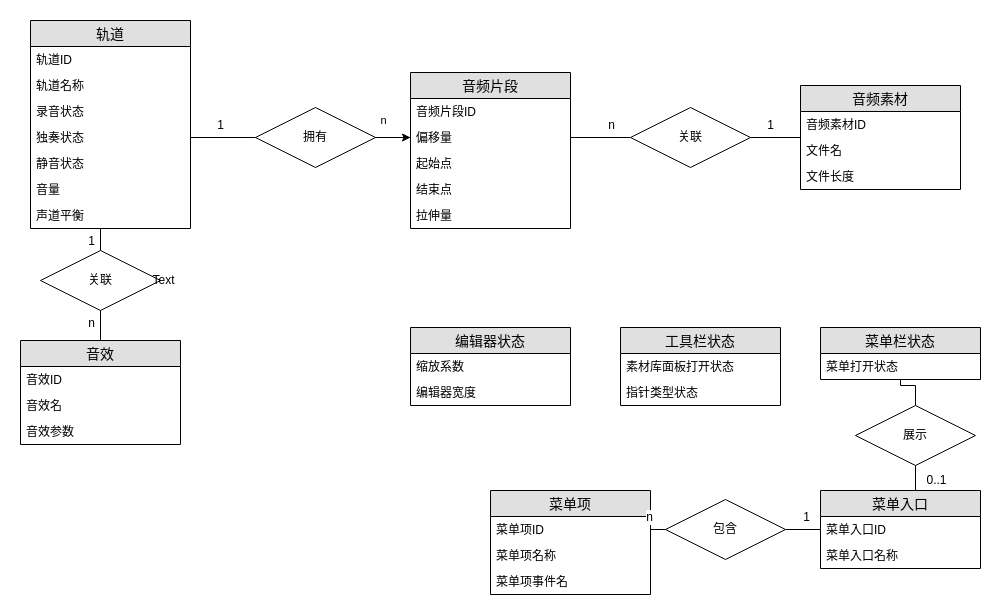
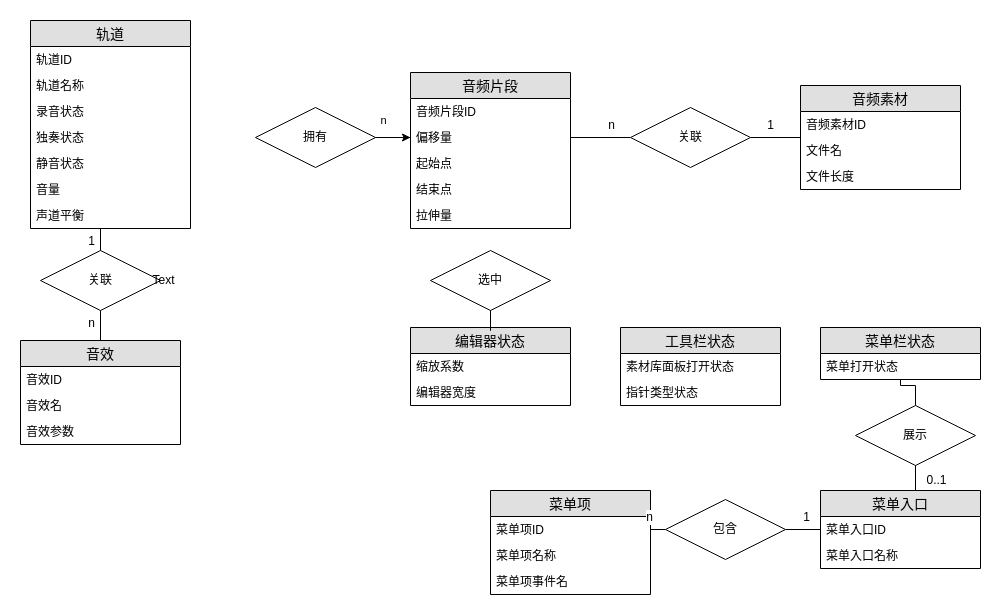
edge "独奏状态" -- "拥有": removed, label "1"
node "选中": added
edge "选中" -- "编辑器状态": added
